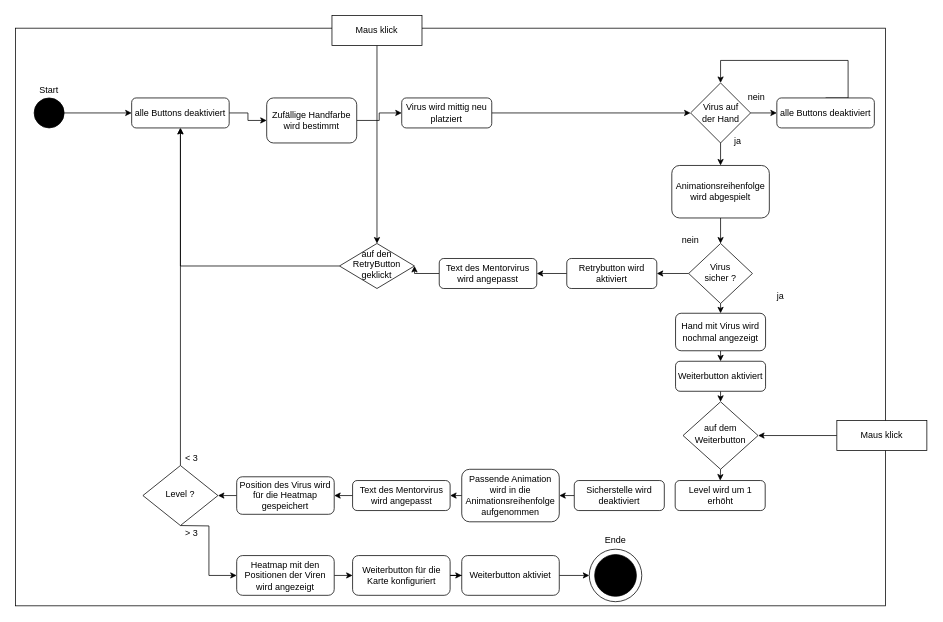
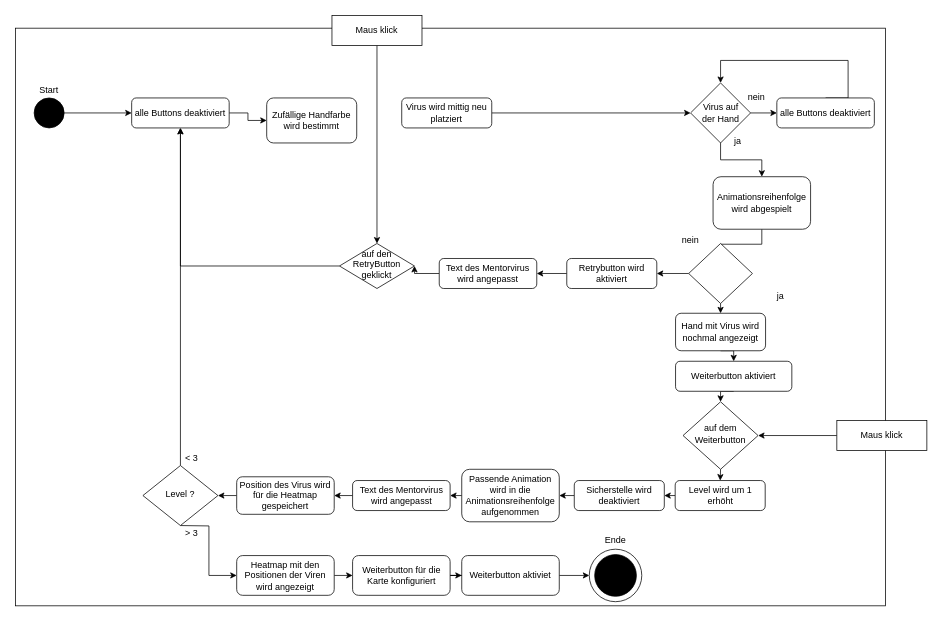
edge "Zufällige Handfarbe wird bestimmt" -> "Virus wird mittig neu platziert": removed
node "Animationsreihenfolge wird abgespielt": moved (720, 192) -> (762, 203)
node "Virus sicher ?": removed
node "Weiterbutton aktiviert": size 90x30 -> 116x30
edge "Level wird um 1 erhöht" -> "Sicherstelle wird deaktiviert": added
